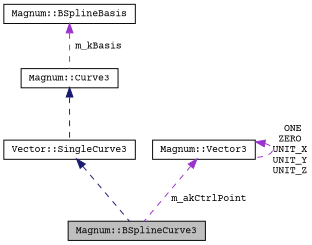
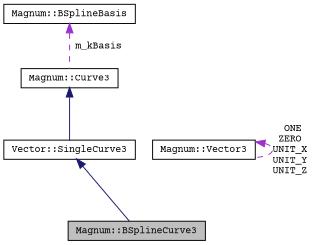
edge "Vector::SingleCurve3" -> "Magnum::Curve3": style dashed -> solid
edge "Magnum::BSplineCurve3" -> "Vector::SingleCurve3": style dashed -> solid
edge "Magnum::BSplineCurve3" -> "Magnum::Vector3": removed, label "m_akCtrlPoint"
